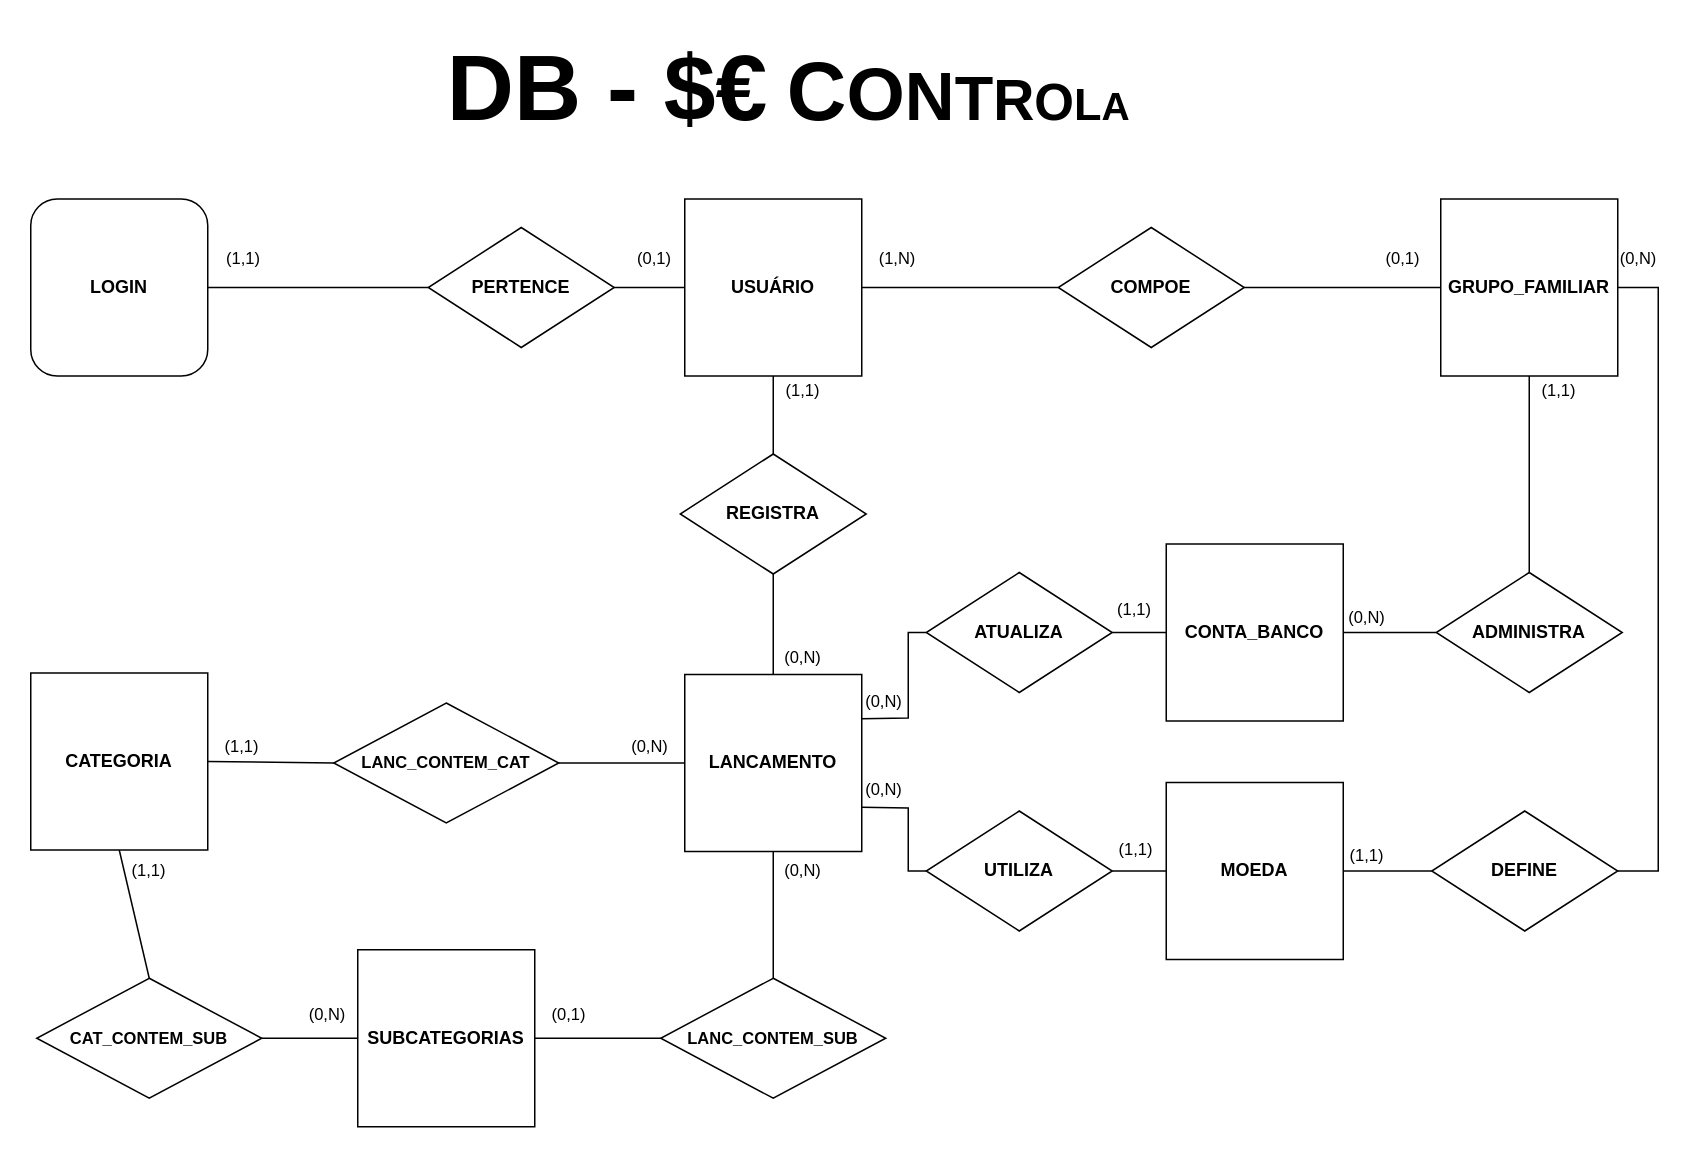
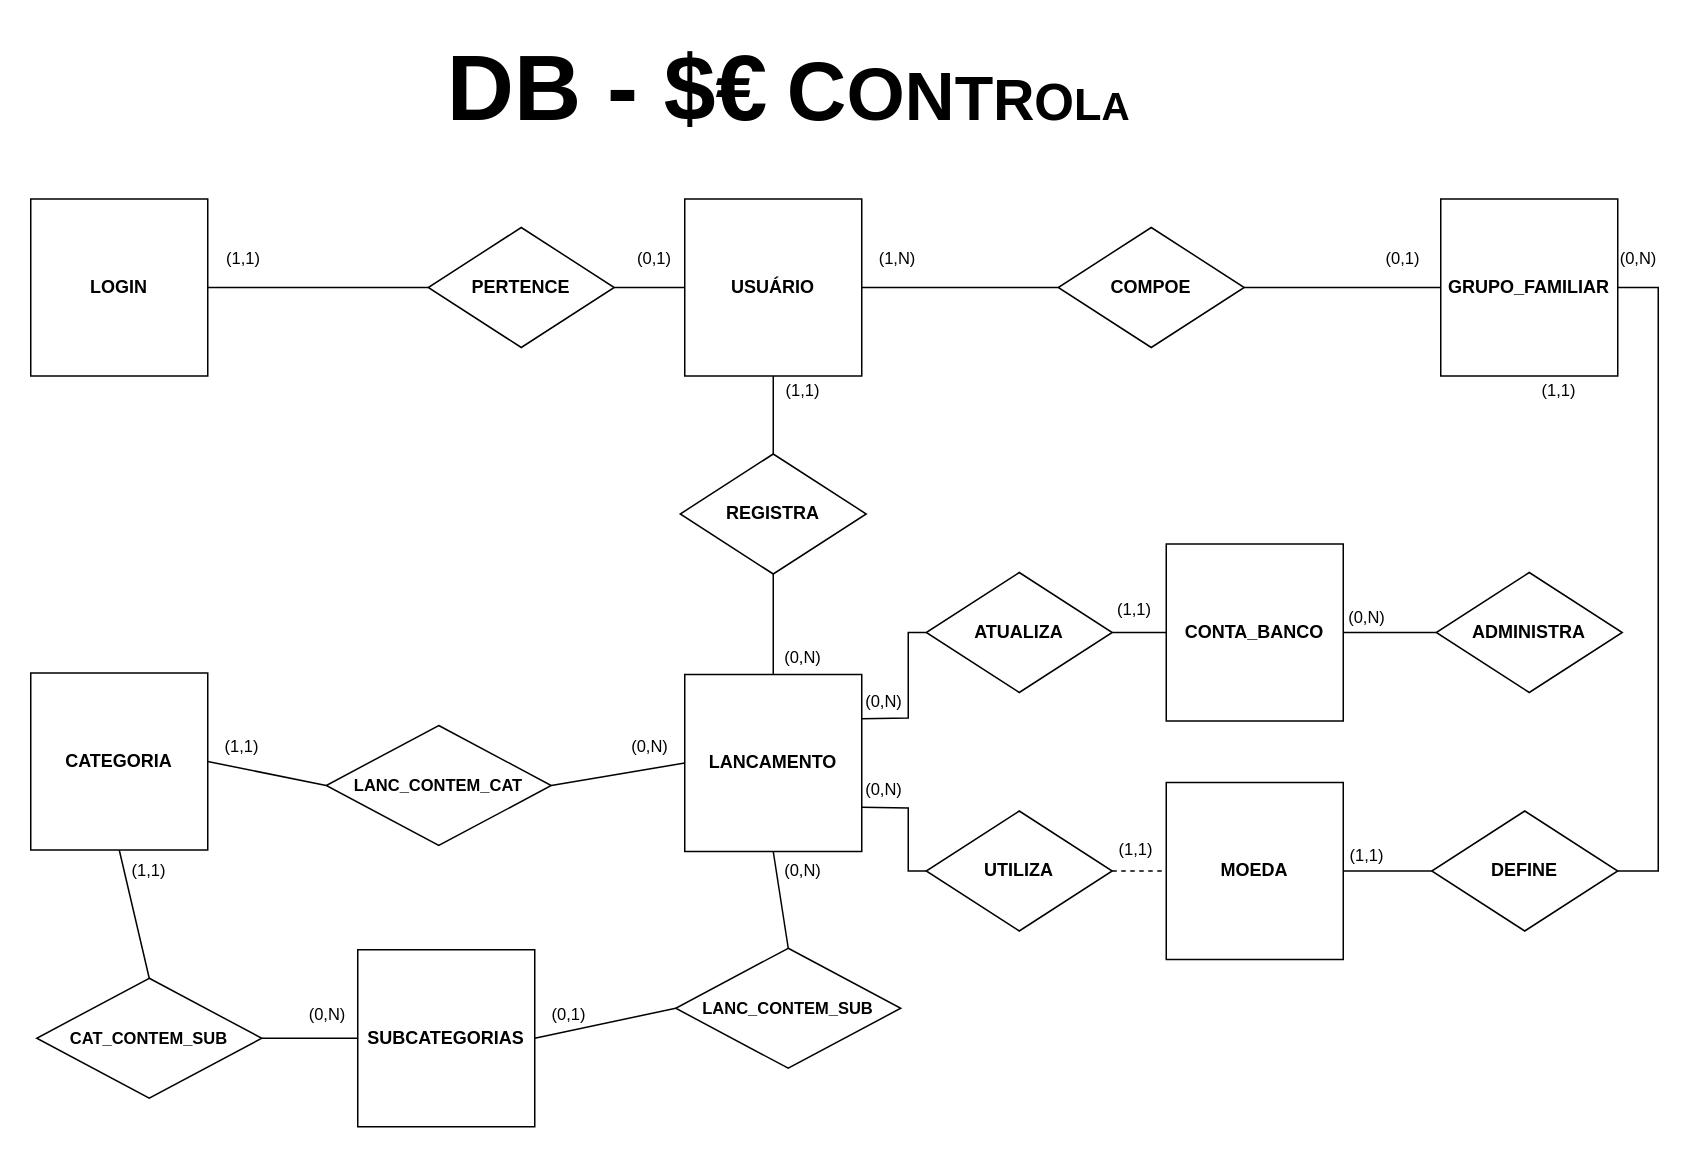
node "LOGIN": shape rounded rectangle -> rectangle
edge "GRUPO_FAMILIAR" -- "ADMINISTRA": removed
node "LANC_CONTEM_CAT": moved (446, 763) -> (439, 785)
edge "UTILIZA" -- "MOEDA": style solid -> dashed
node "LANC_CONTEM_SUB": moved (773, 1038) -> (788, 1008)
